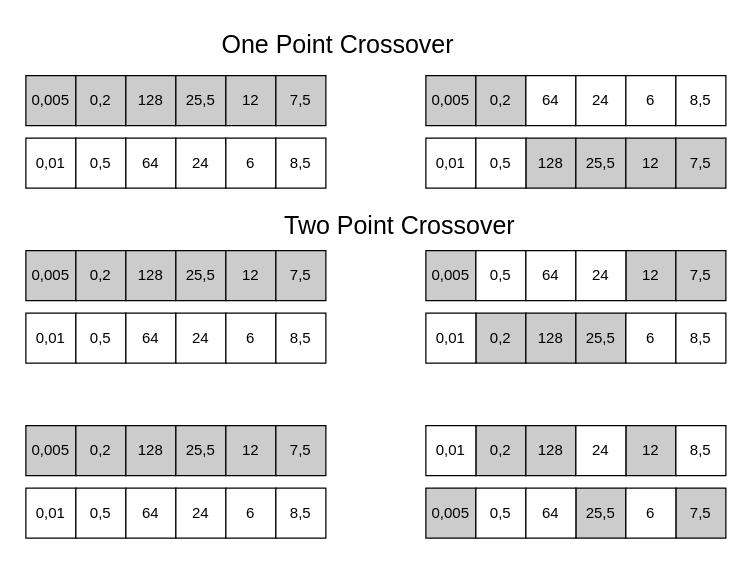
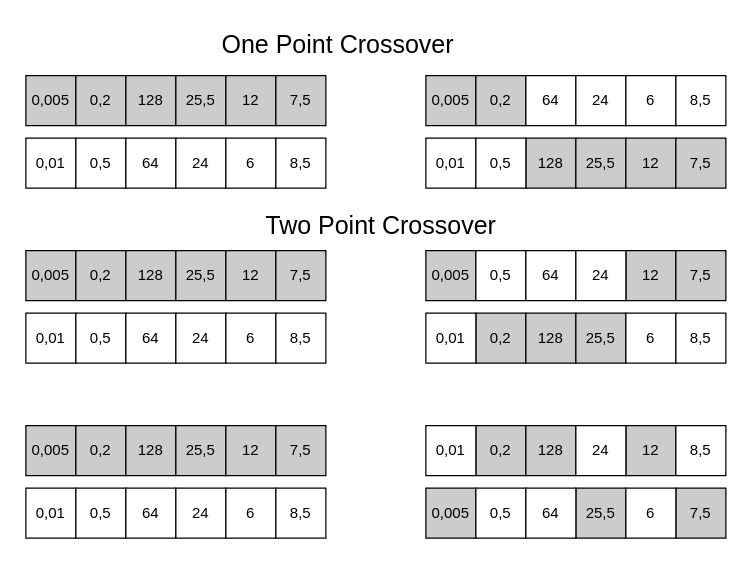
node "Two Point Crossover": moved (407, 219) -> (388, 219)
